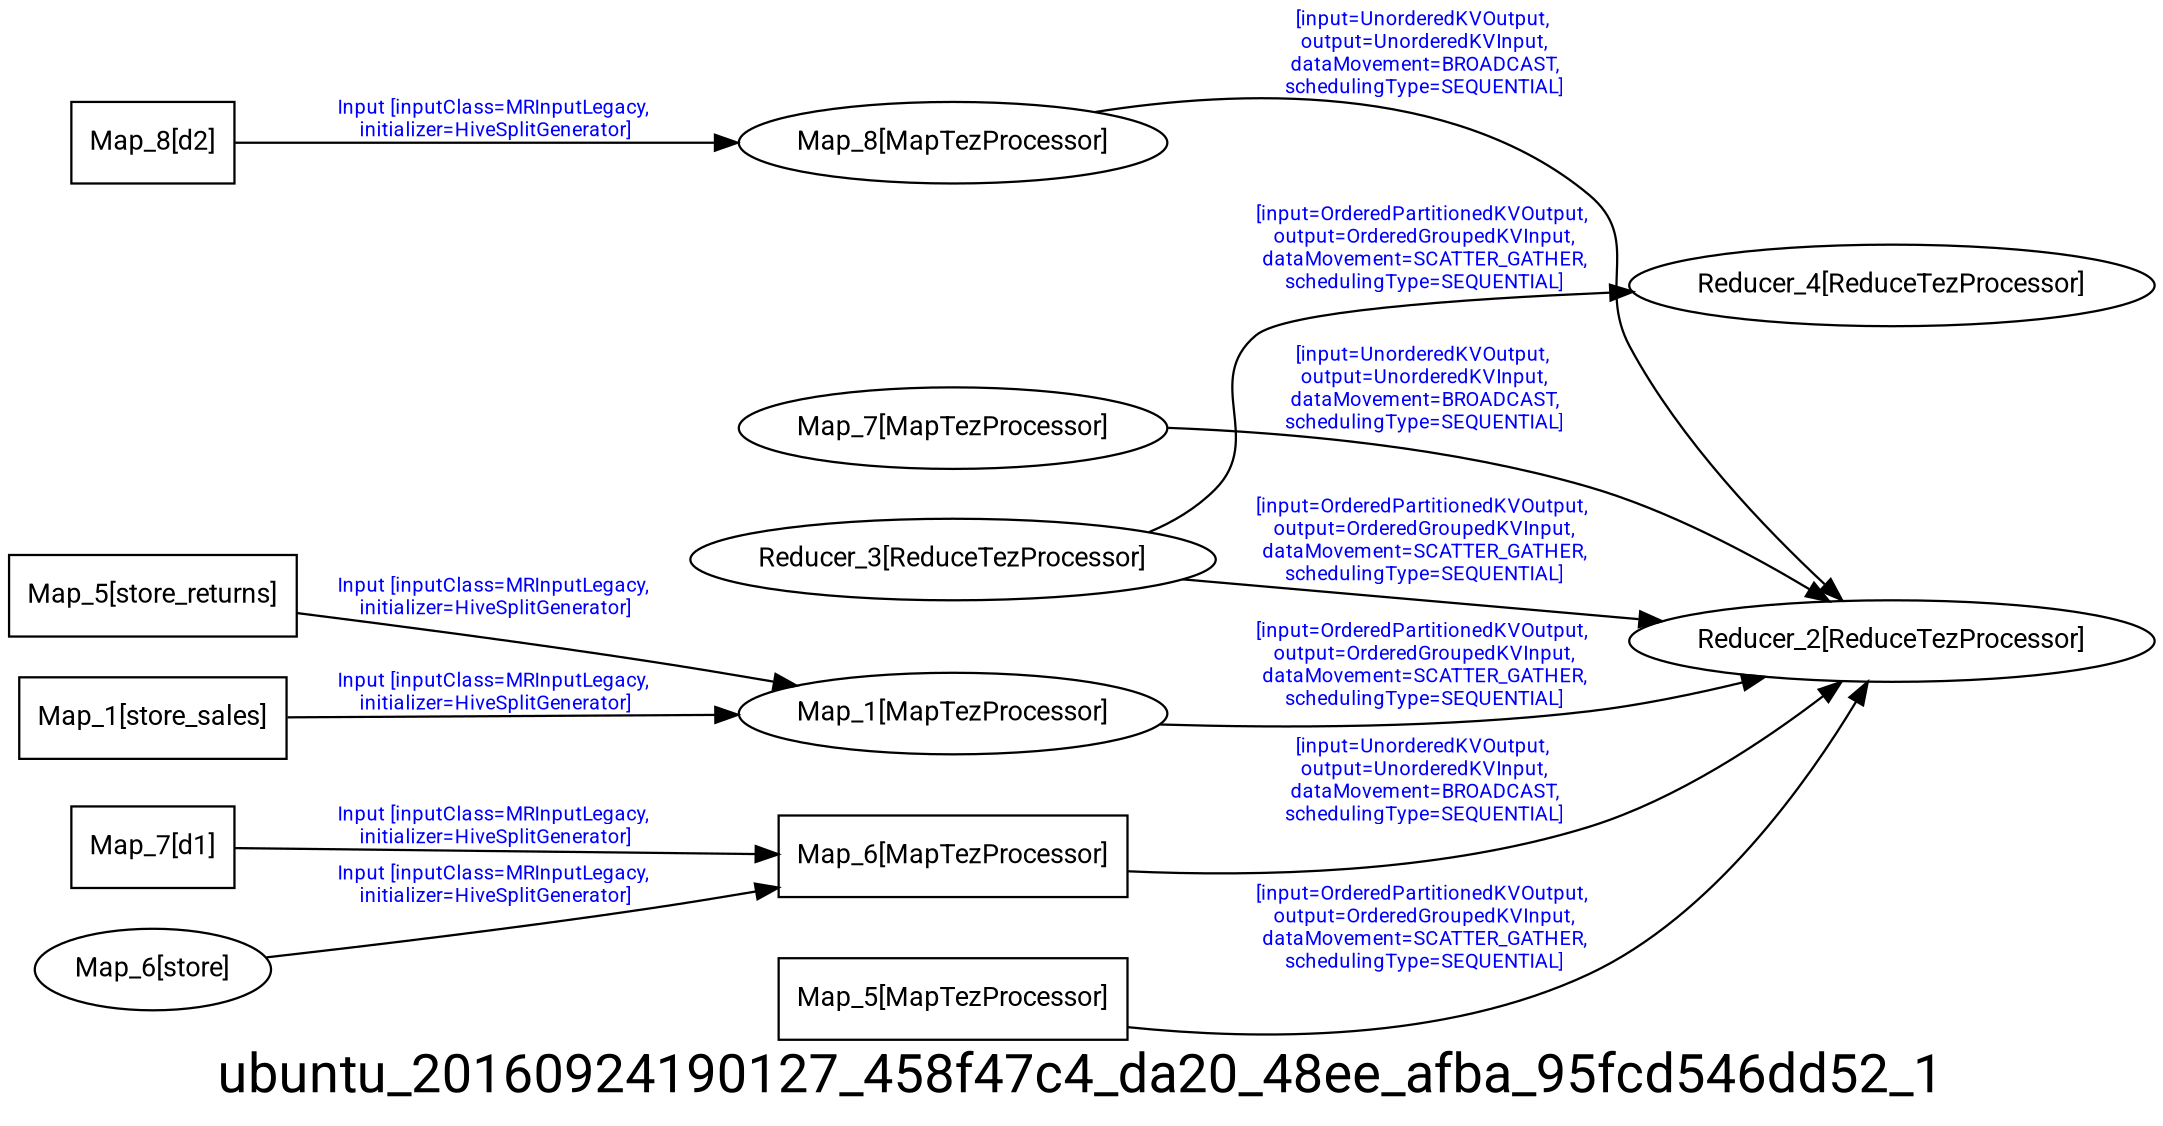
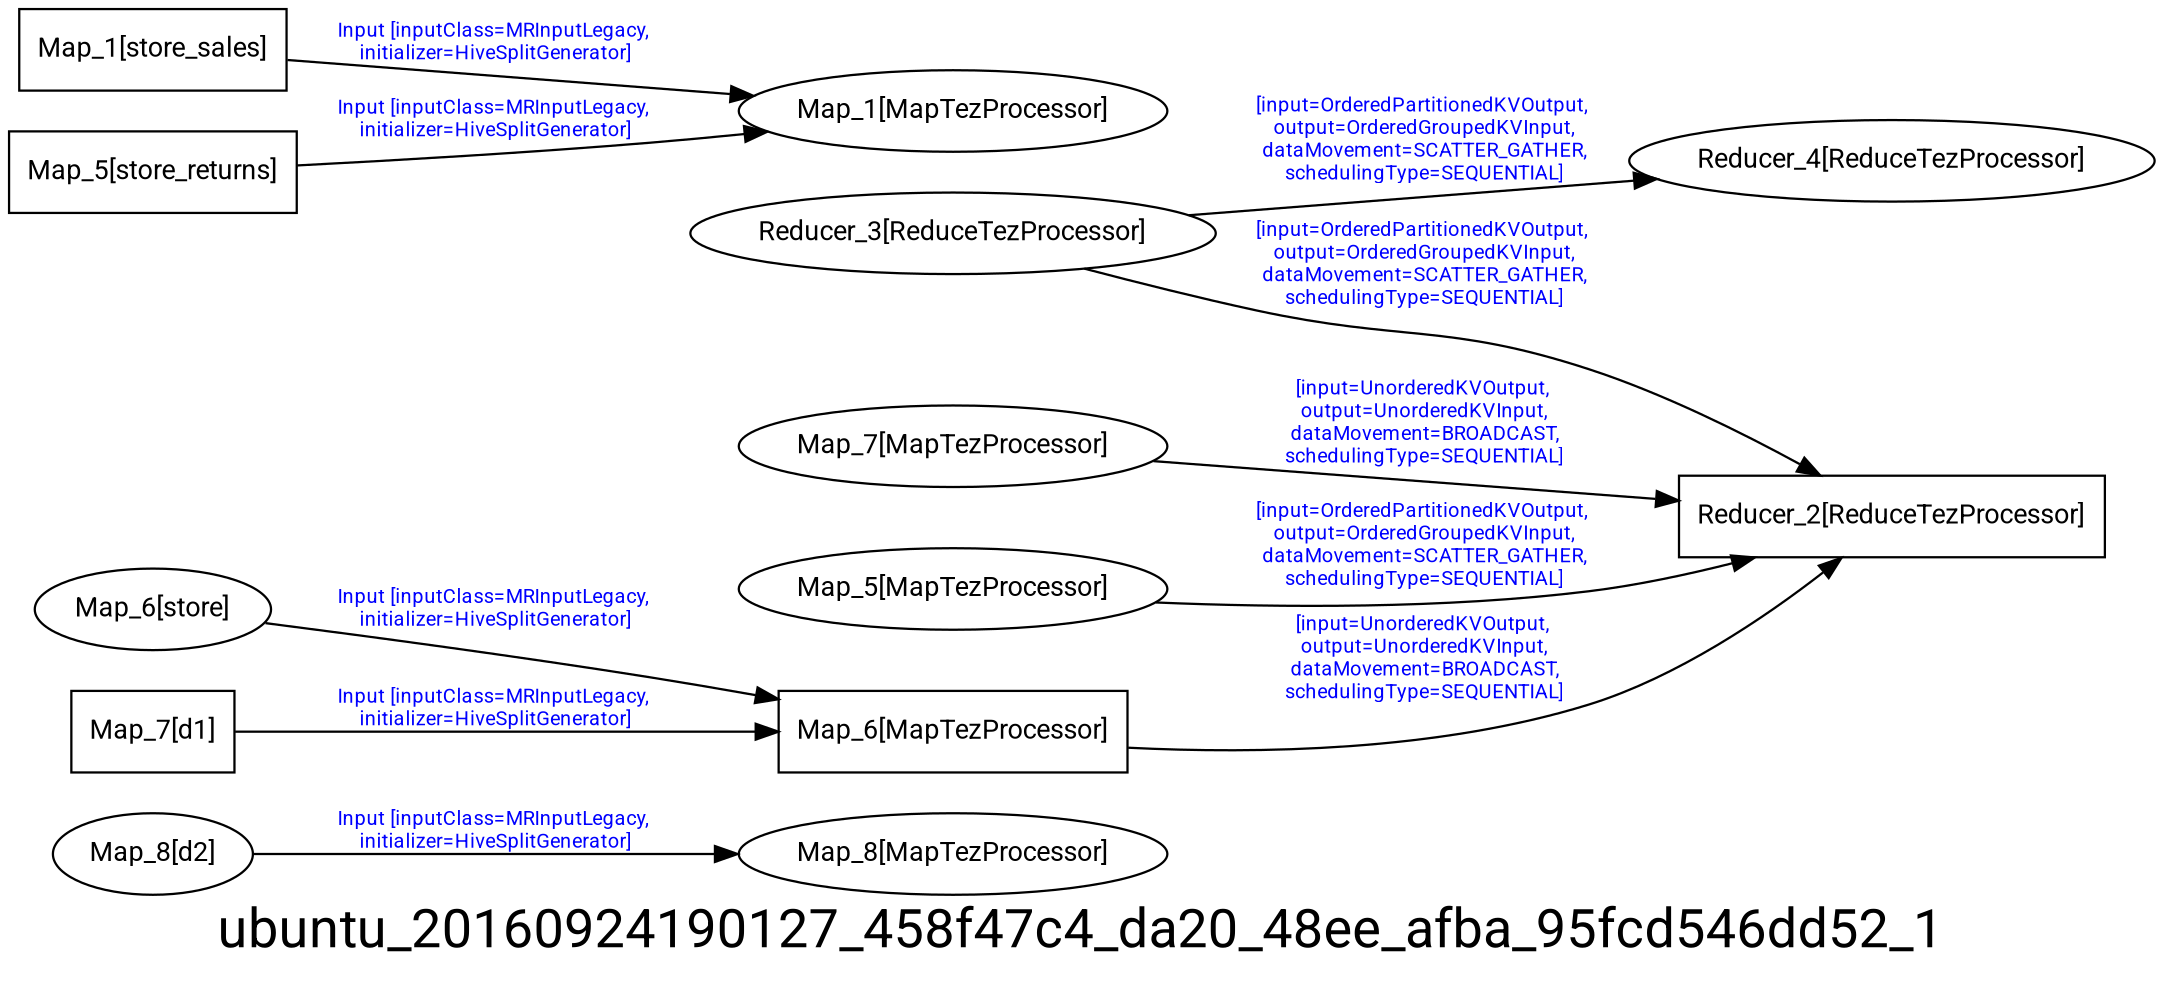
node "Map_8[d2]": shape box -> ellipse
edge "Map_8[MapTezProcessor]" -> "Reducer_2[ReduceTezProcessor]": removed, label "[input=UnorderedKVOutput, output=UnorderedKVInput, dataMovement=BROADCAST, schedulingType=SEQUENTIAL]"
node "Reducer_2[ReduceTezProcessor]": shape ellipse -> box
edge "Map_1[MapTezProcessor]" -> "Reducer_2[ReduceTezProcessor]": removed, label "[input=OrderedPartitionedKVOutput, output=OrderedGroupedKVInput, dataMovement=SCATTER_GATHER, schedulingType=SEQUENTIAL]"
node "Map_5[MapTezProcessor]": shape box -> ellipse
